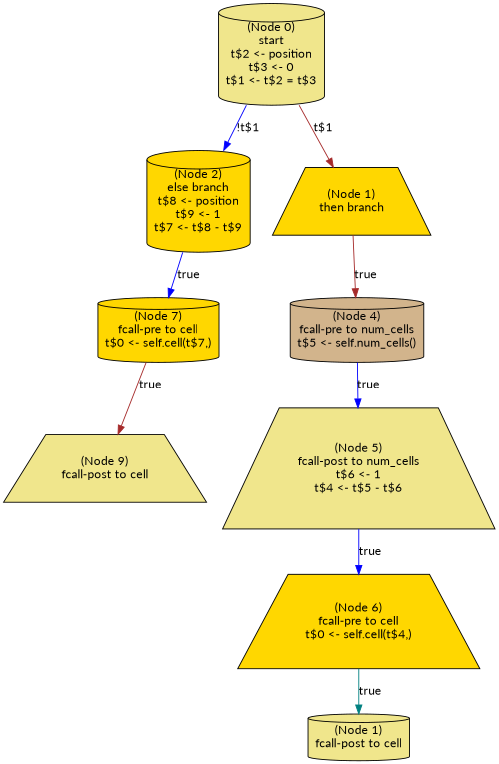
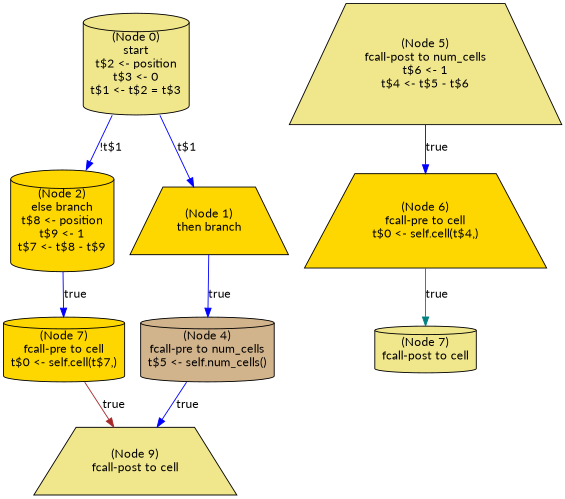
edge "(Node 0) start t$2 <- position t$3 <- 0 t$1 <- t$2 = t$3" -> "(Node 1) then branch": color brown -> blue
edge "(Node 1) then branch" -> "(Node 4) fcall-pre to num_cells t$5 <- self.num_cells()": color brown -> blue
edge "(Node 4) fcall-pre to num_cells t$5 <- self.num_cells()" -> "(Node 5) fcall-post to num_cells t$6 <- 1 t$4 <- t$5 - t$6": now "(Node 4) fcall-pre to num_cells t$5 <- self.num_cells()" -> "(Node 9) fcall-post to cell"
node "(Node 1) fcall-post to cell": label "(Node 1) fcall-post to cell" -> "(Node 7) fcall-post to cell"
